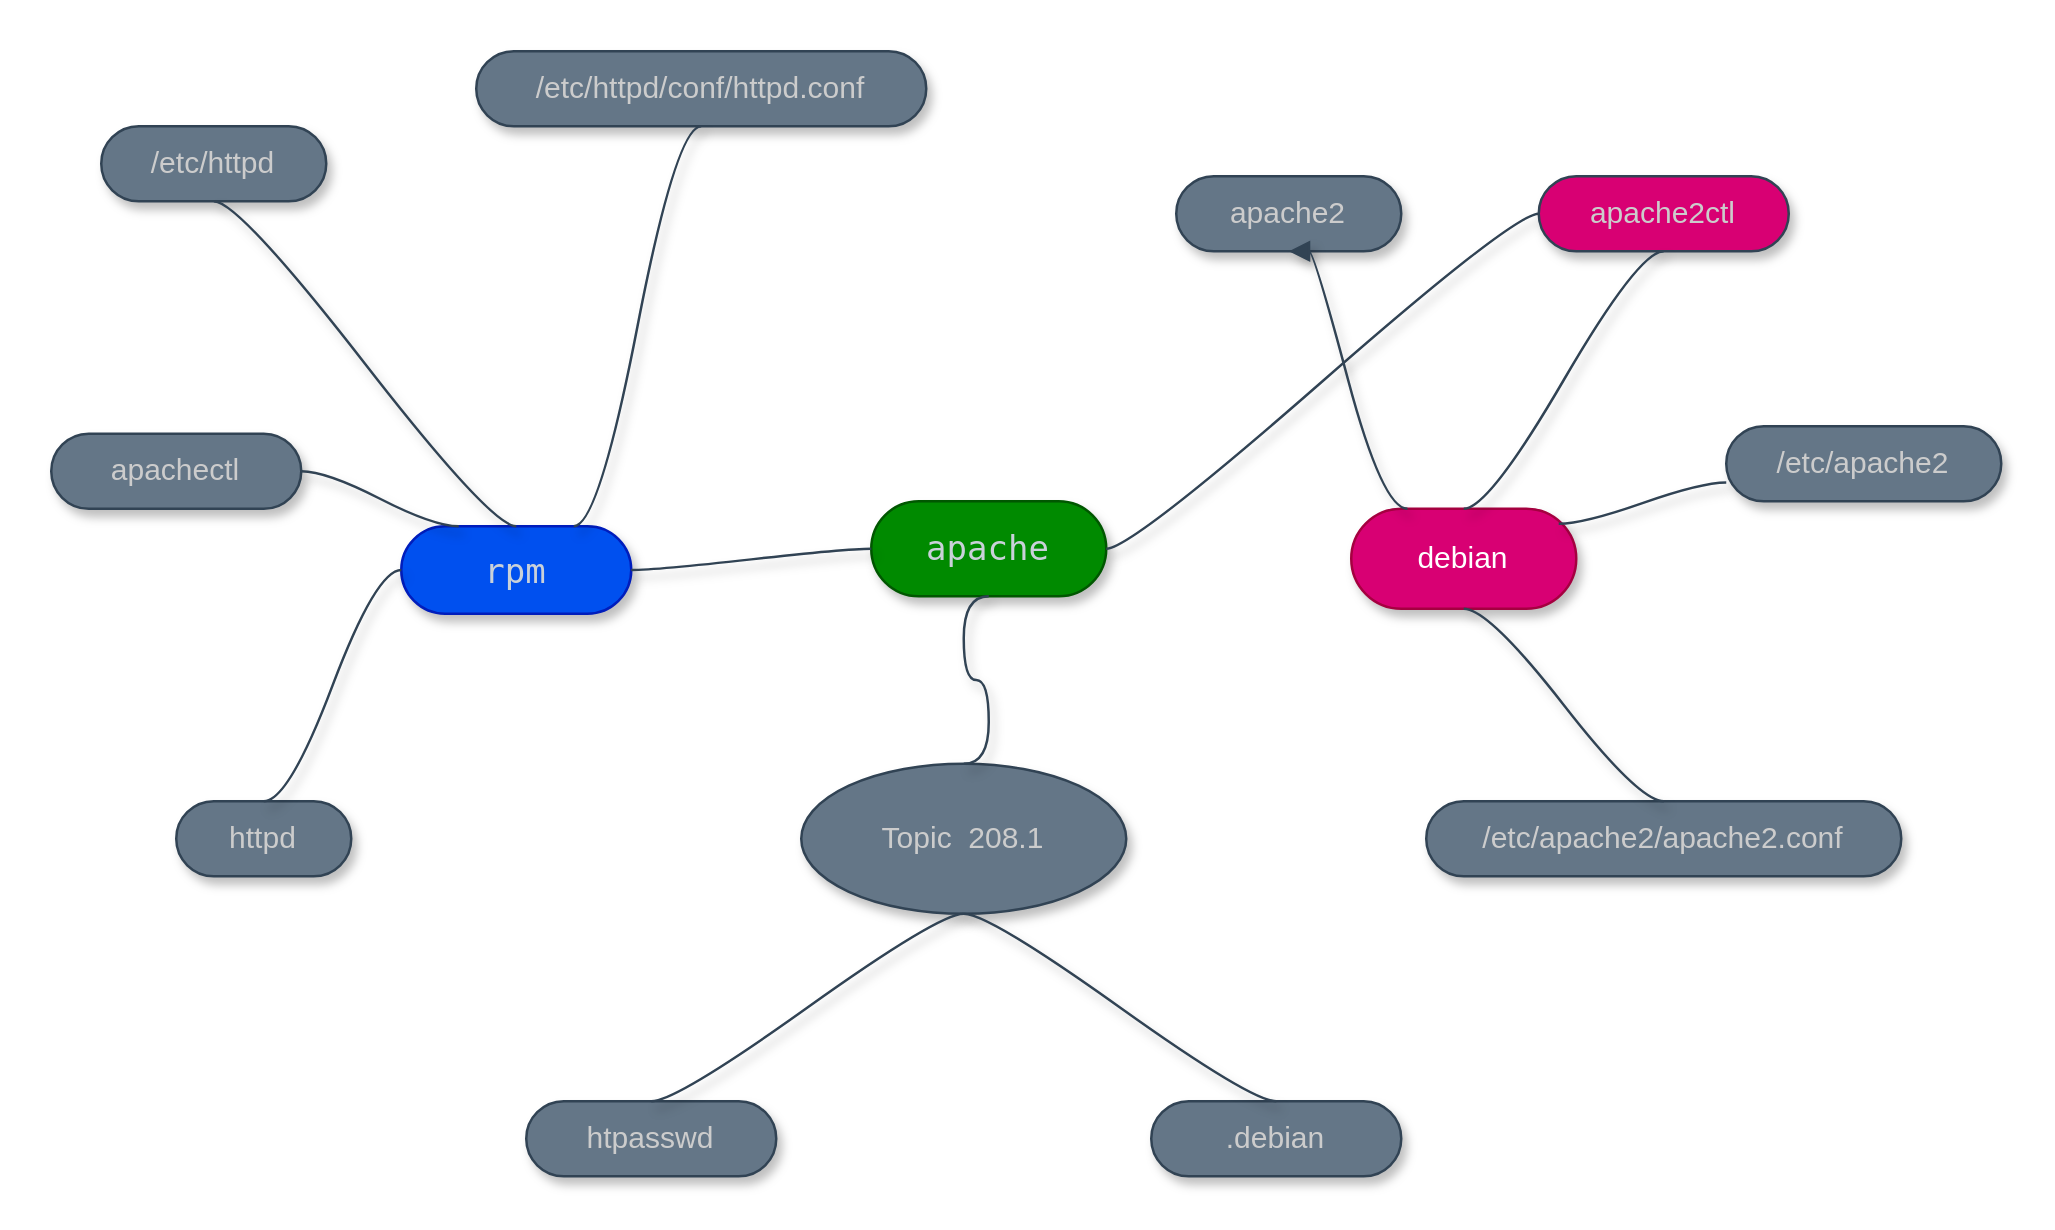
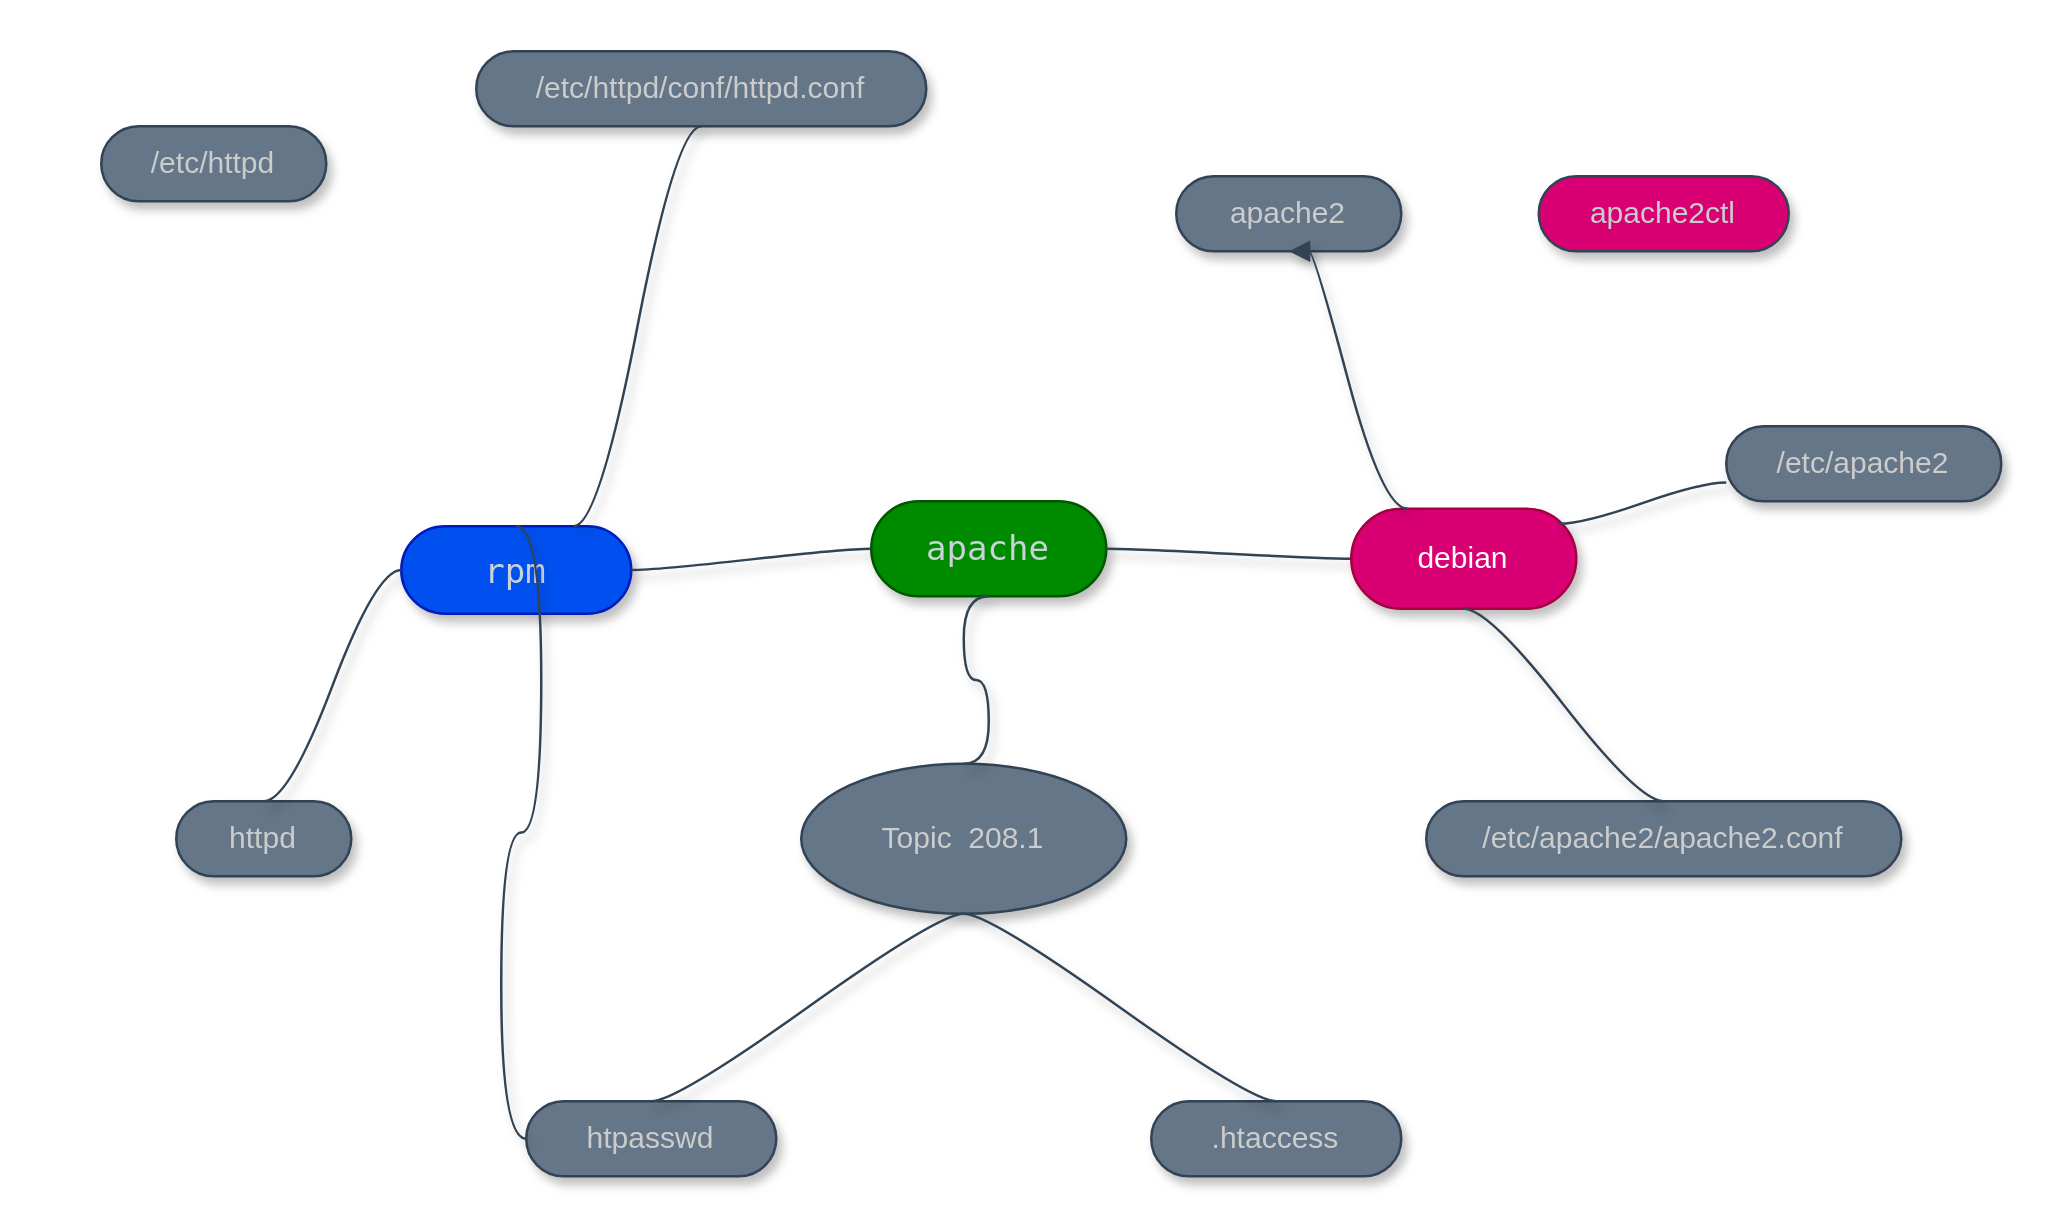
edge "/etc/httpd" -- "rpm": now "htpasswd" -- "rpm"
edge "apache2ctl" -- "debian": removed
edge "apache2ctl" -- "apache": now "debian" -- "apache"
node "apachectl": removed
edge "apachectl" -- "rpm": removed
node ".debian": label ".debian" -> ".htaccess"
